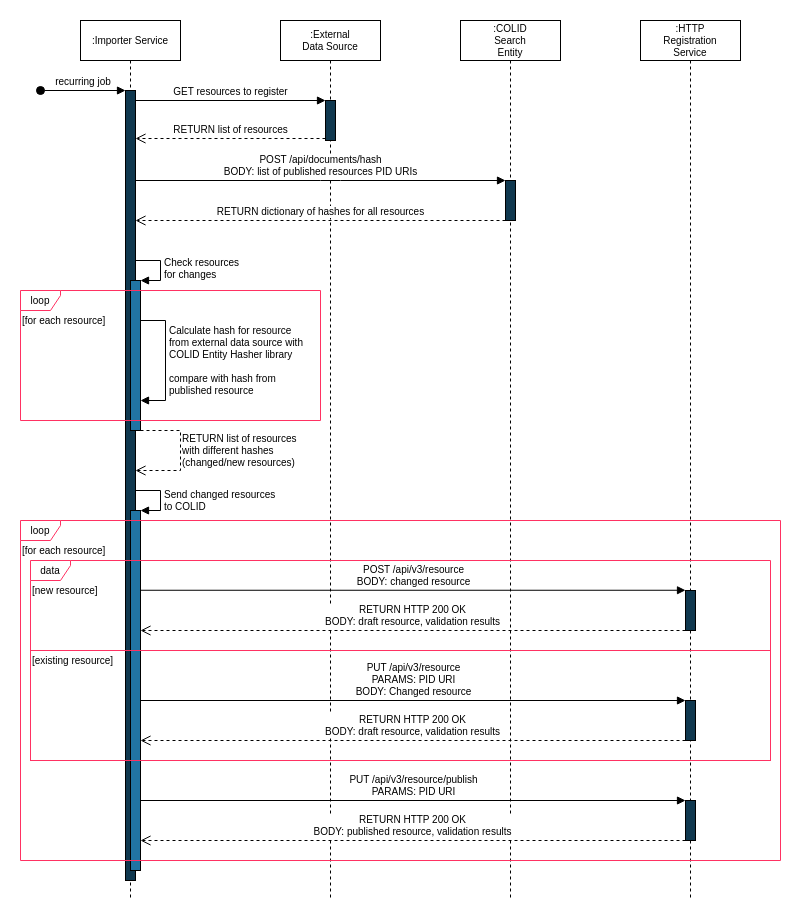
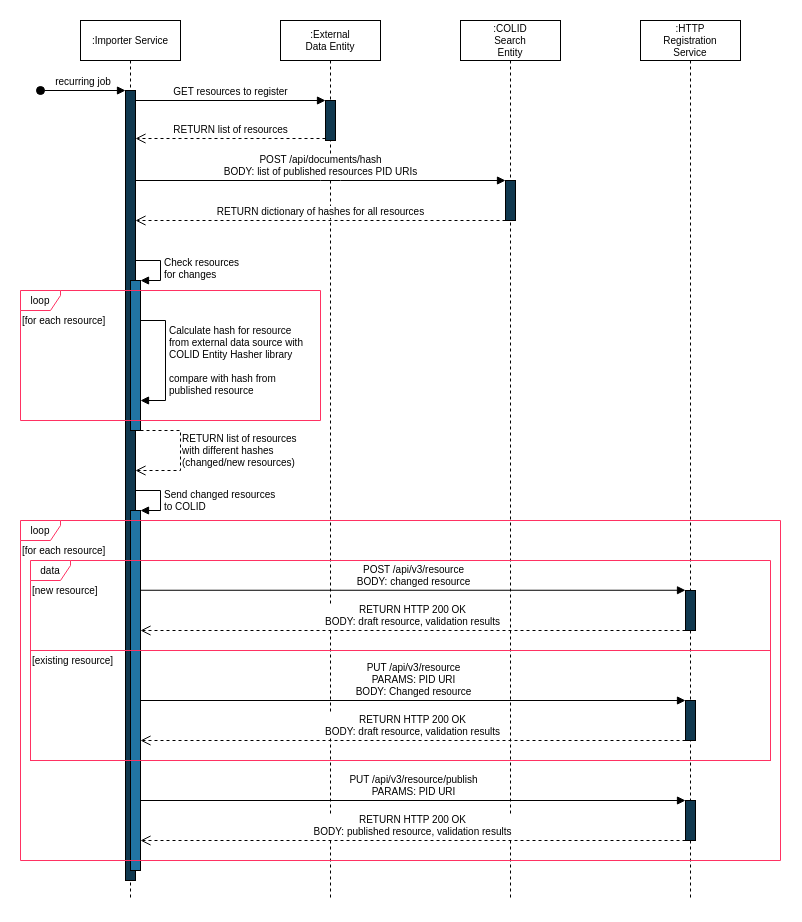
node ":External Data Source": label ":External Data Source" -> ":External Data Entity"
